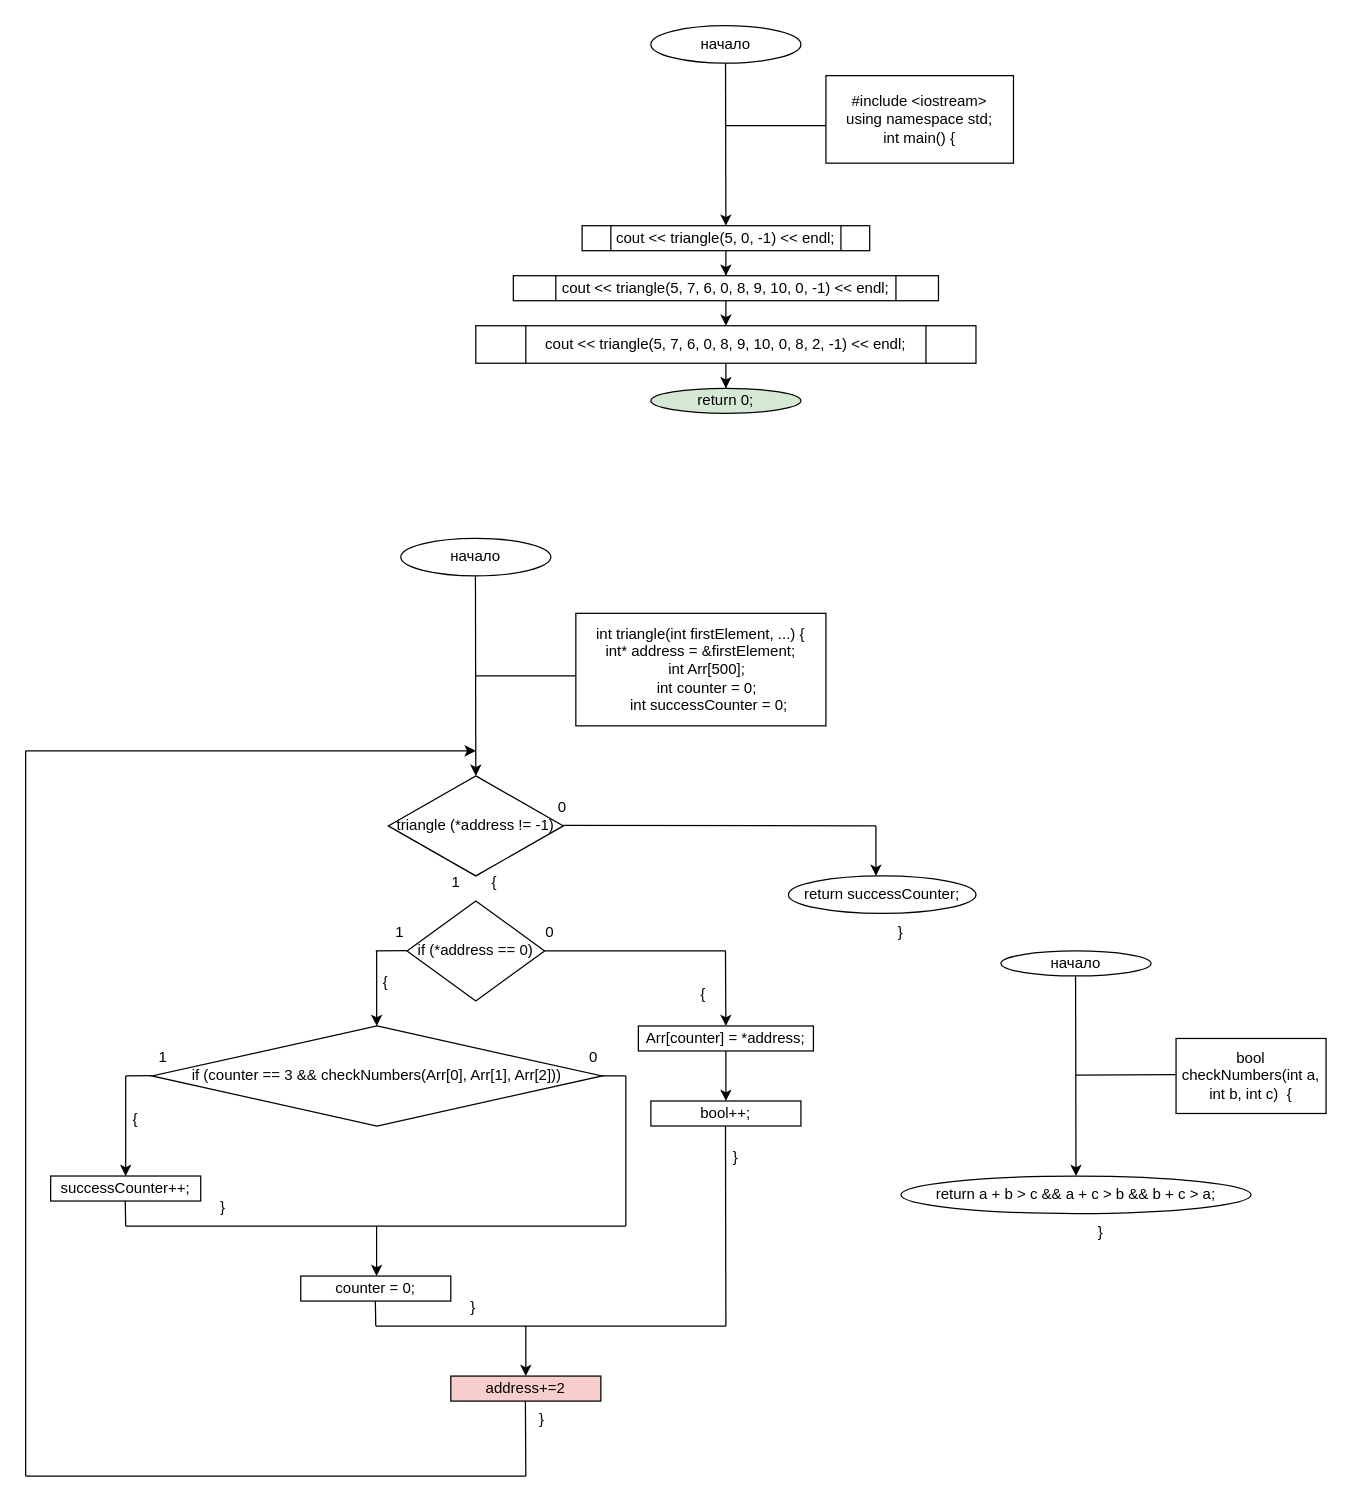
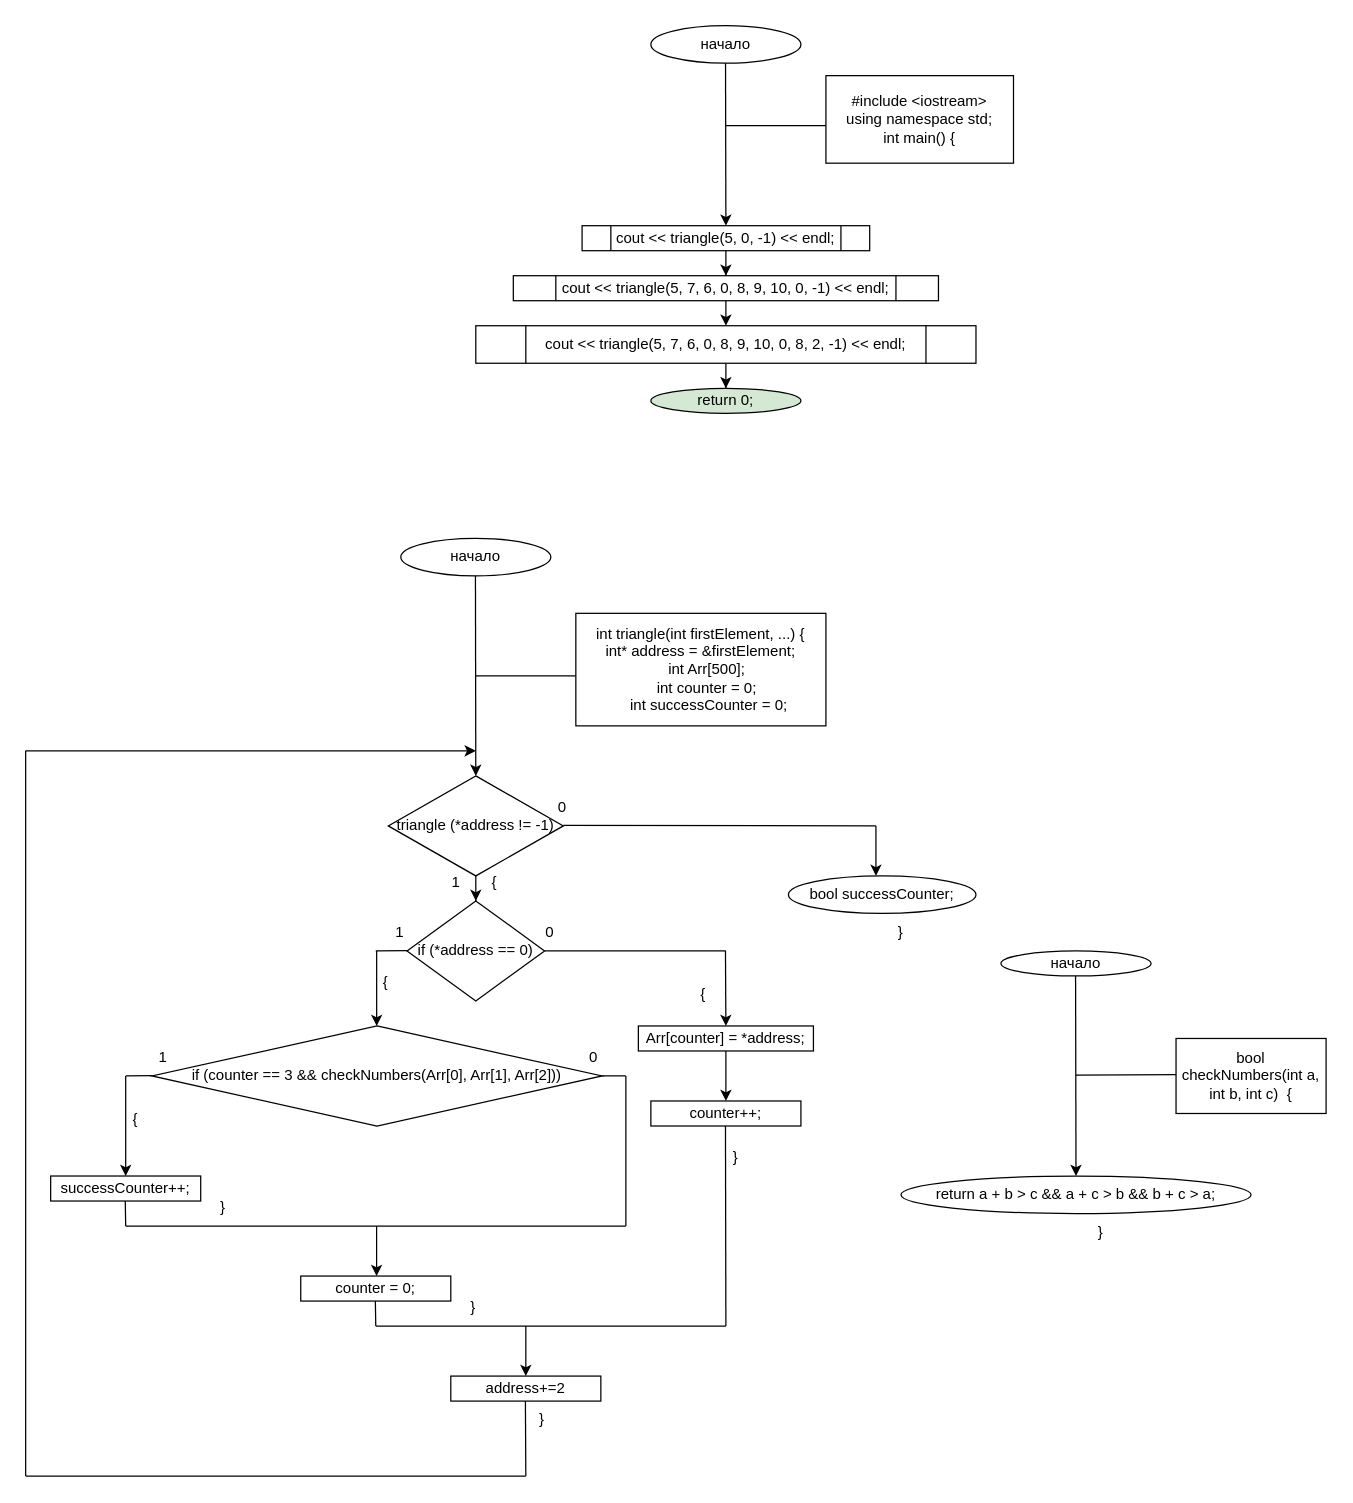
edge "triangle (*address != -1)" -> "if (*address == 0)": added
node "return successCounter;": label "return successCounter;" -> "bool successCounter;"
node "bool++;": label "bool++;" -> "counter++;"
node "address+=2": fillcolor #f8cecc -> #ffffff
